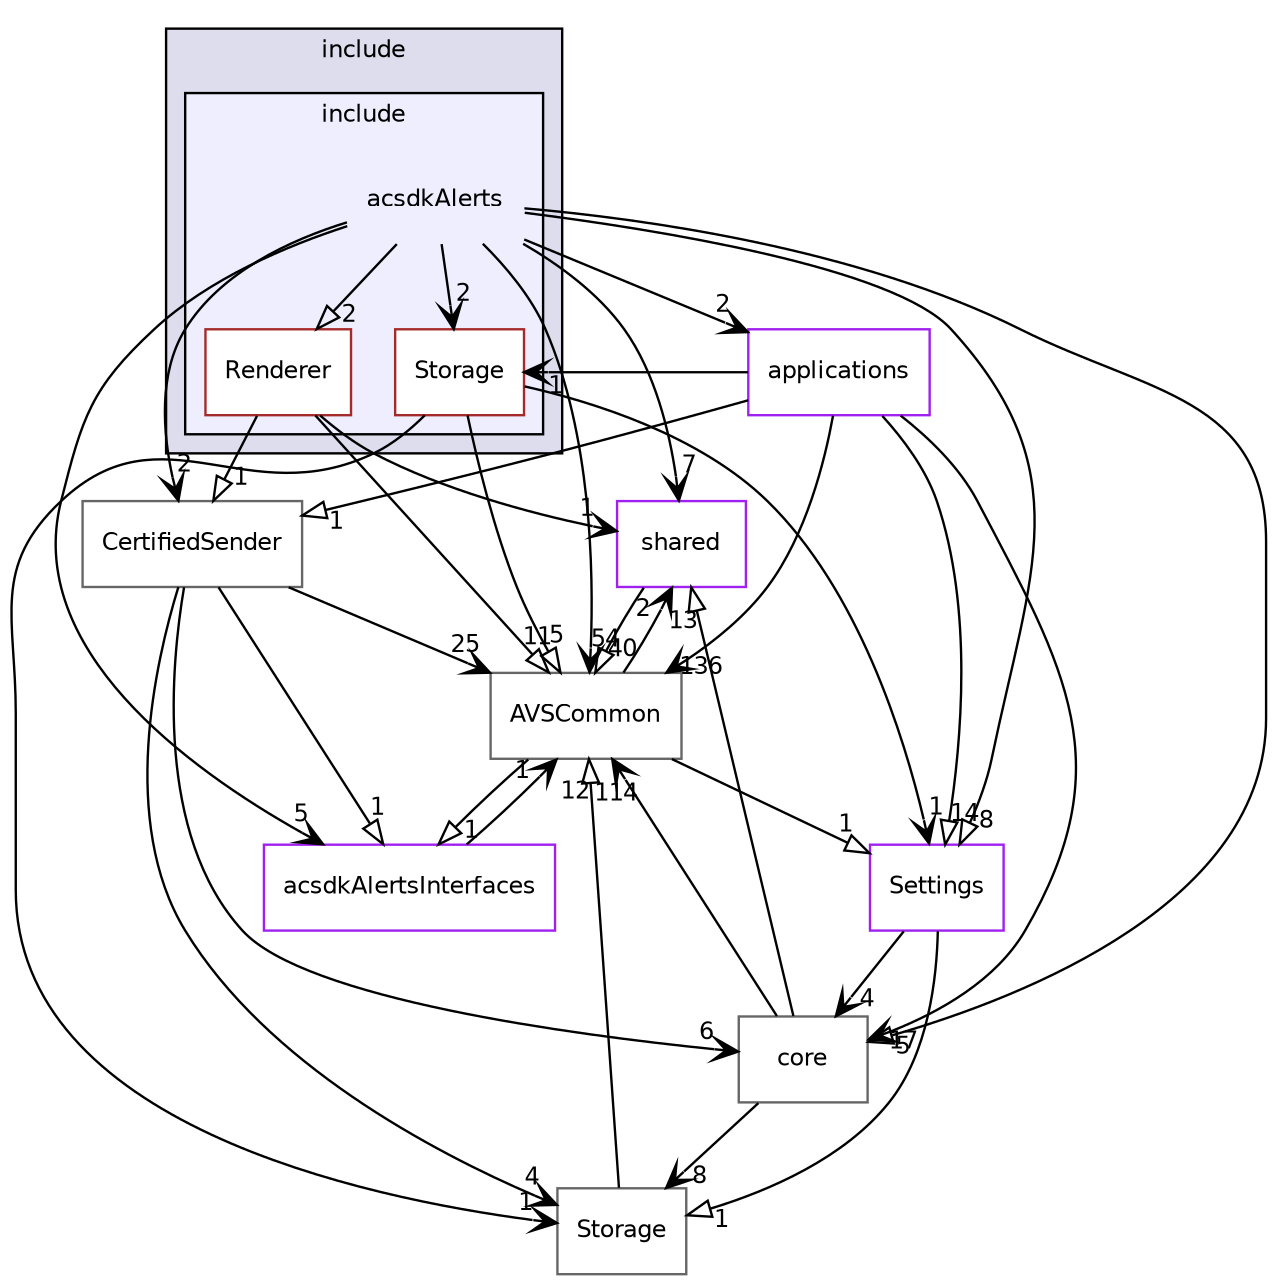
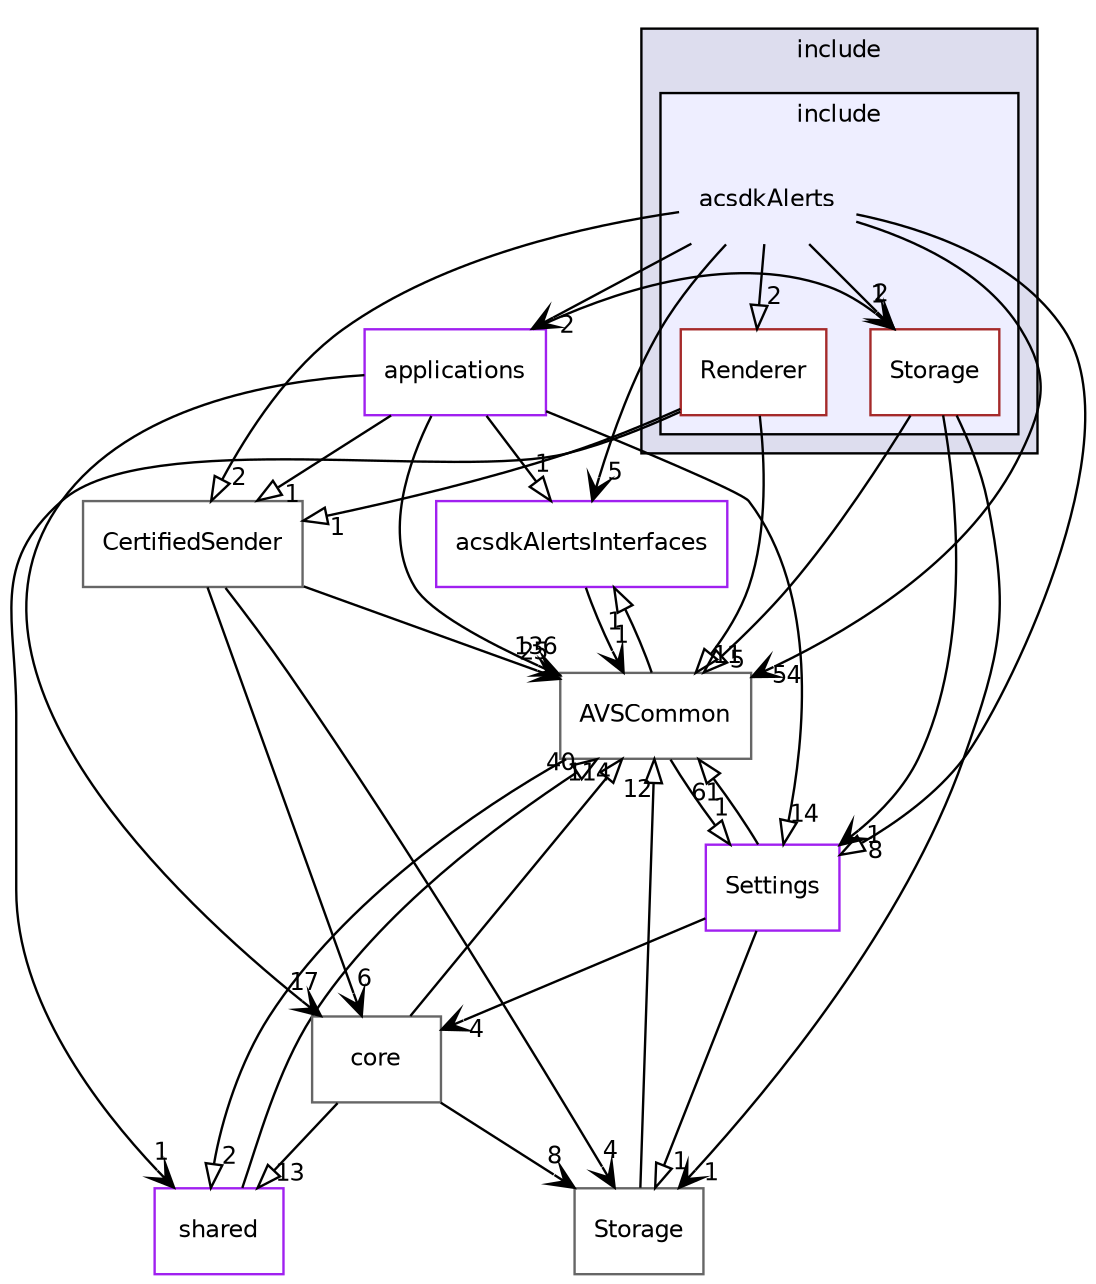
edge "acsdkAlerts" -> "CertifiedSender": arrowhead vee -> onormal
edge "acsdkAlerts" -> "shared": removed
edge "acsdkAlerts" -> "core": removed
edge "AVSCommon" -> "shared": arrowhead vee -> onormal
edge "CertifiedSender" -> "acsdkAlertsInterfaces": now "applications" -> "acsdkAlertsInterfaces"
edge "Settings" -> "AVSCommon": added
edge "core" -> "AVSCommon": arrowhead vee -> onormal
